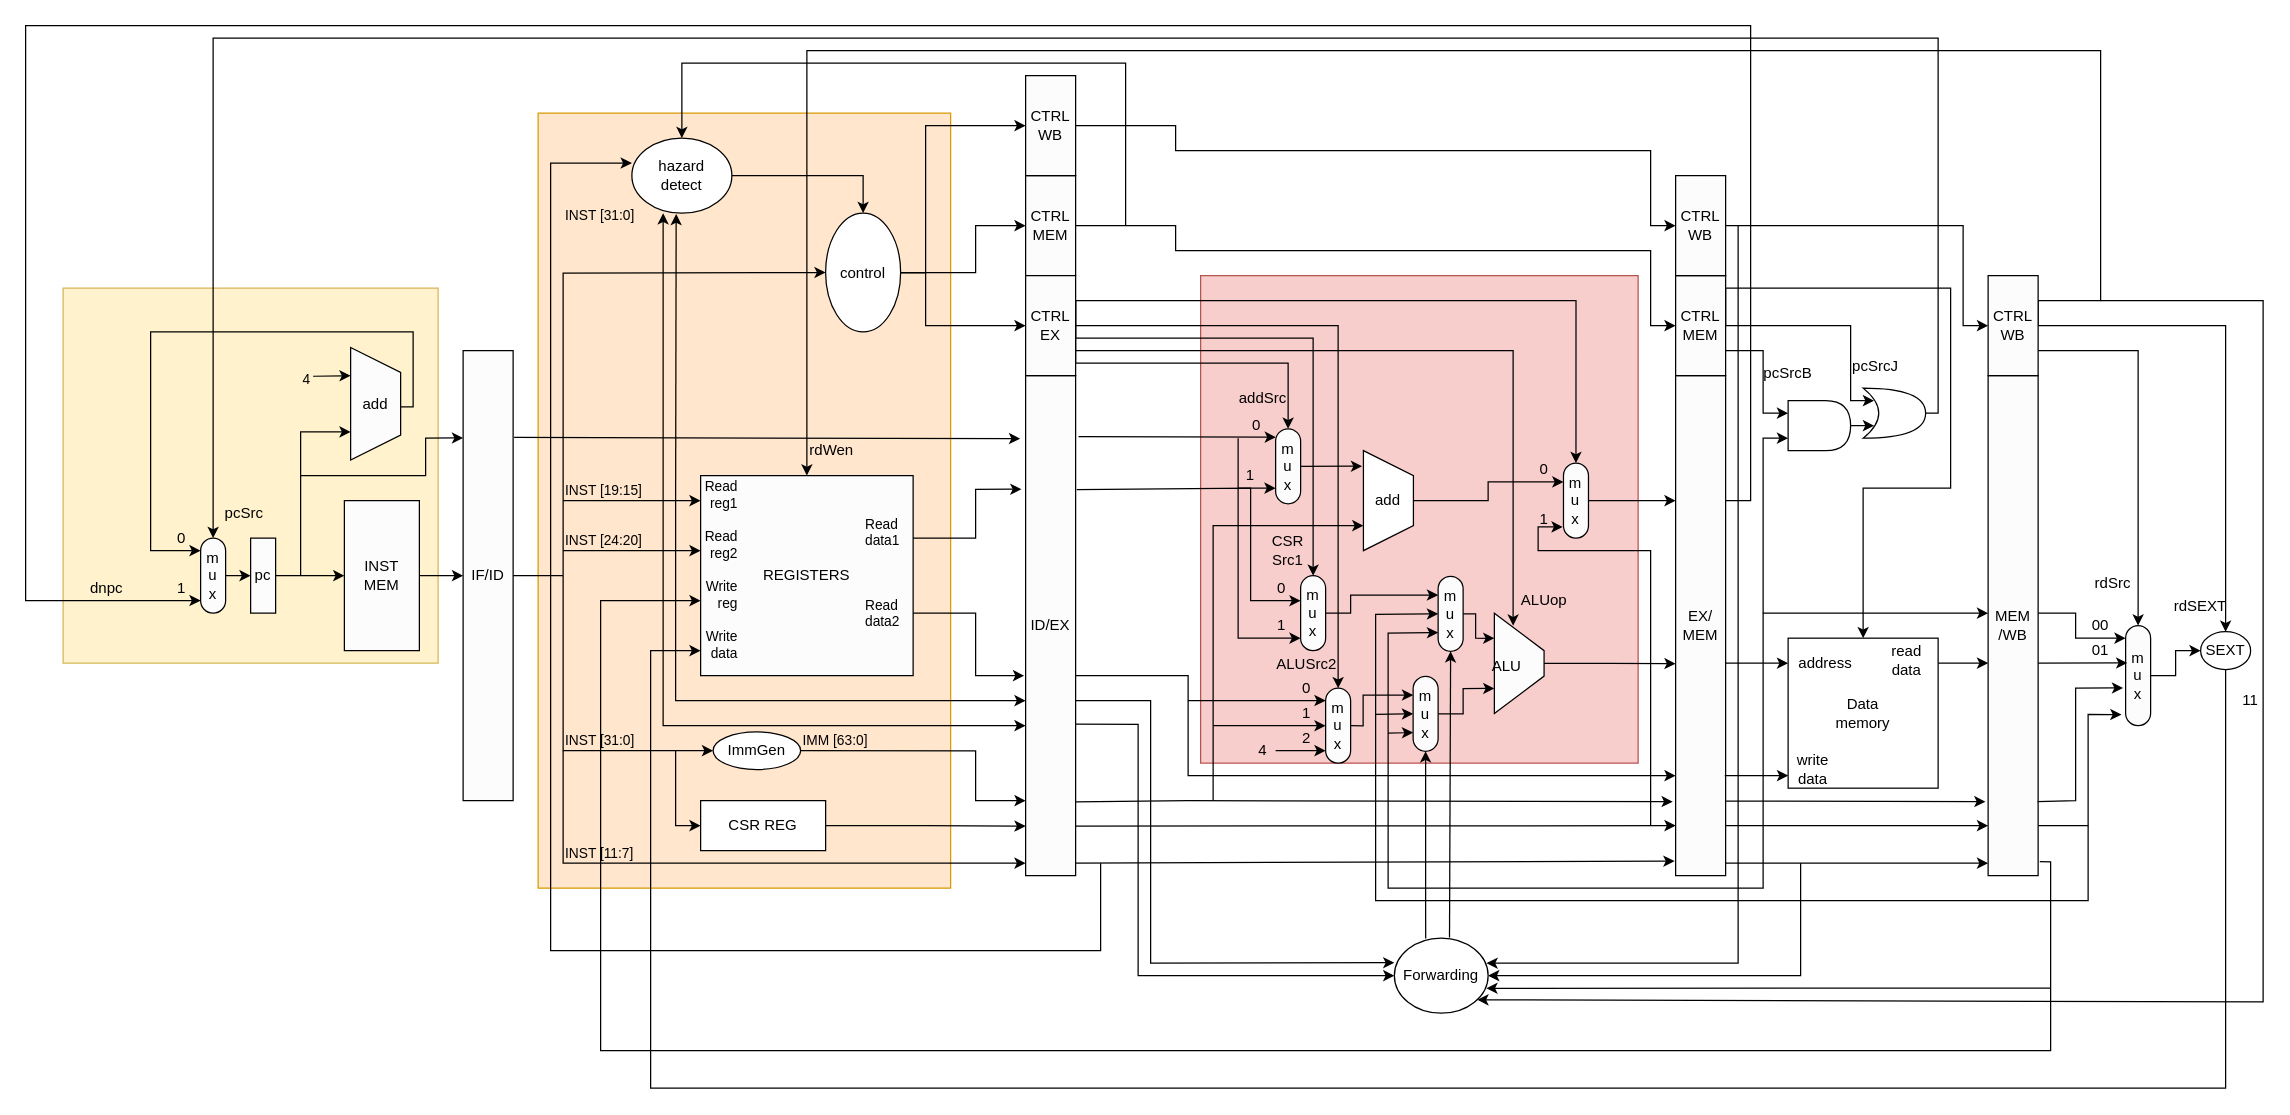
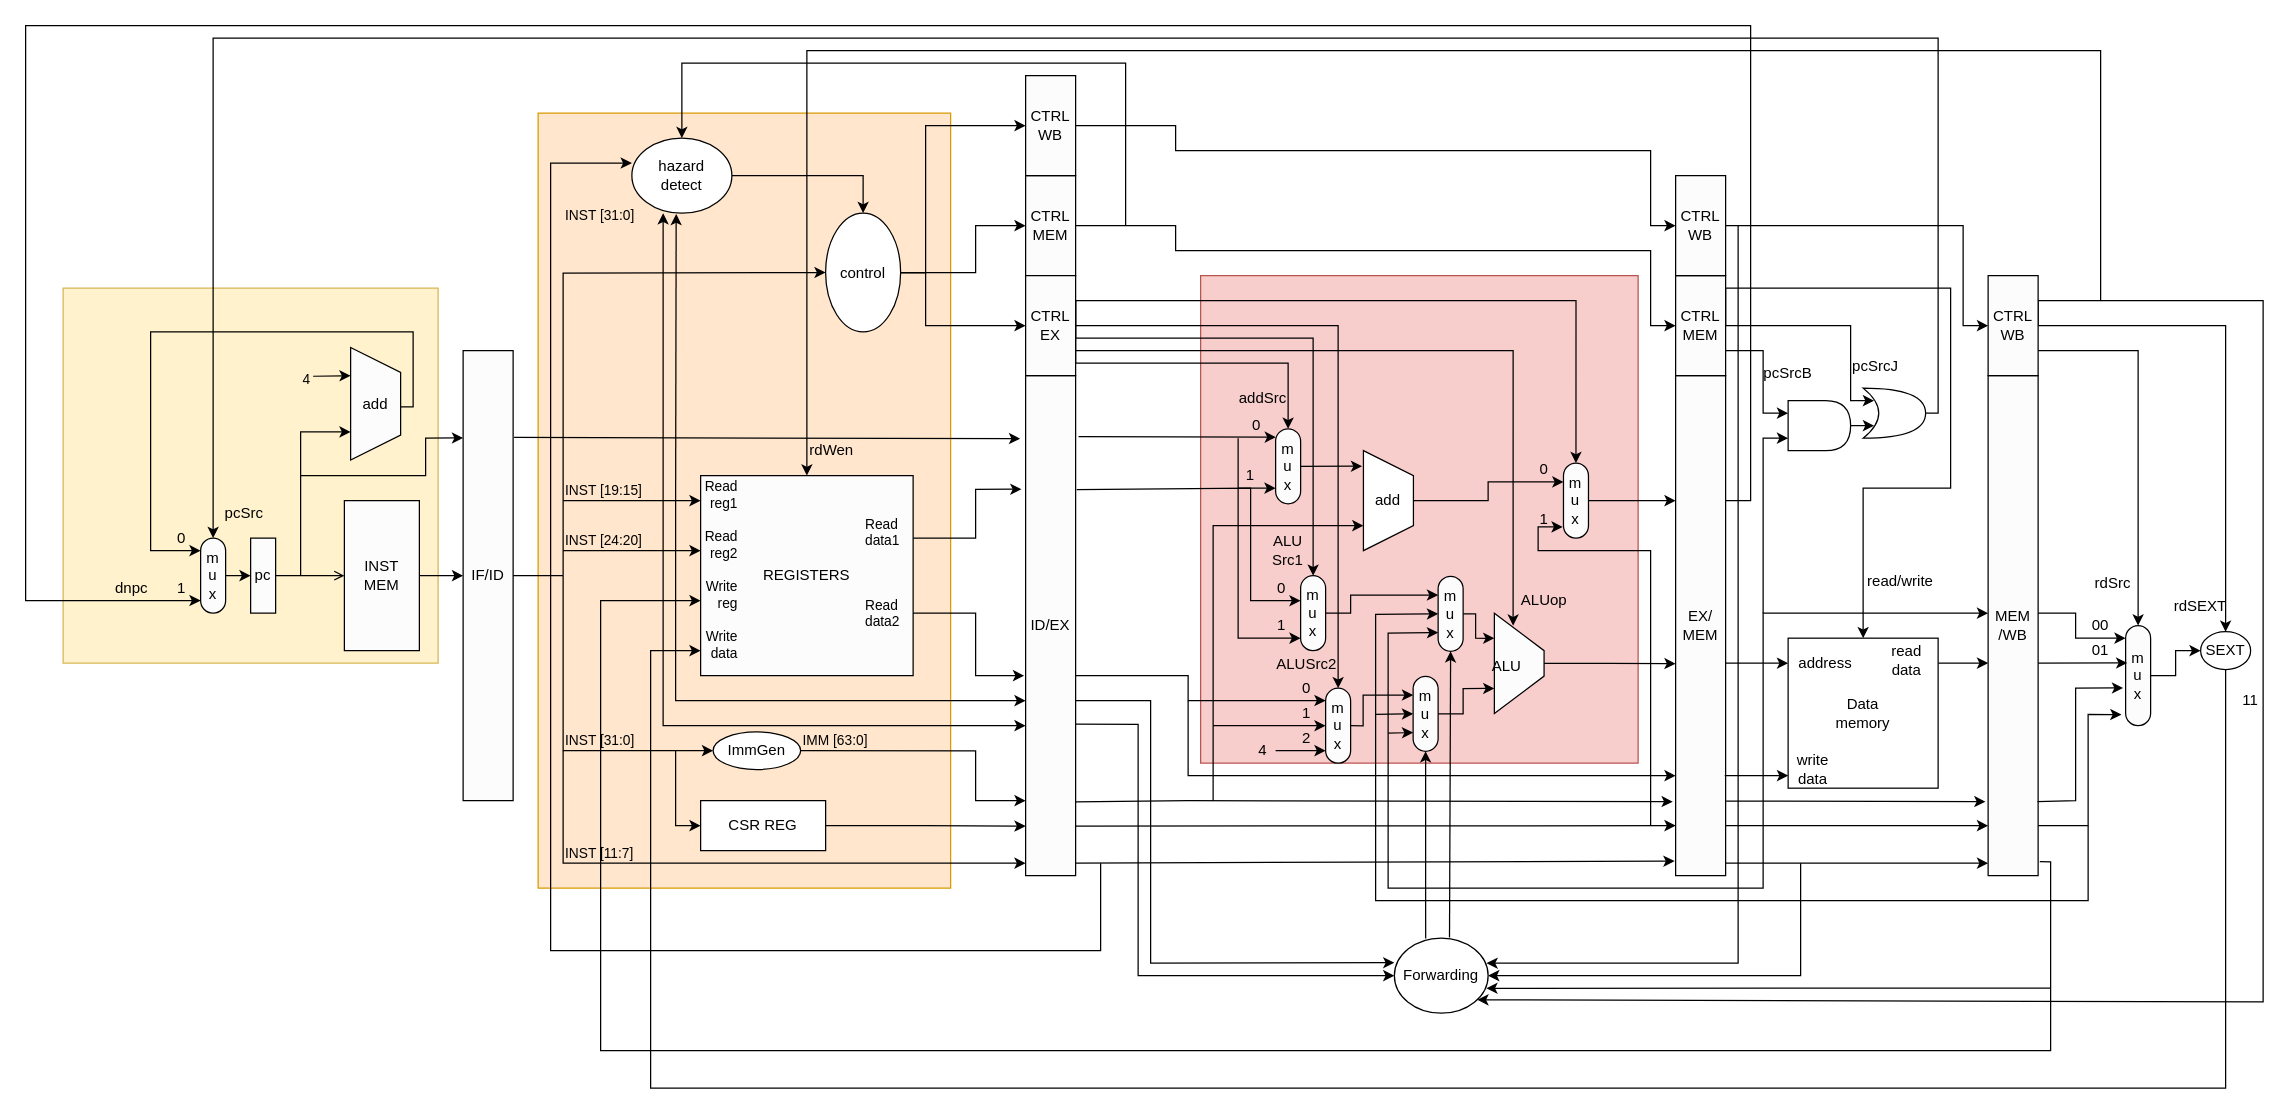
node "CSR Src1": label "CSR Src1" -> "ALU Src1"
edge "pc" -> "INST MEM": arrowhead classic -> open
node "read/write": added
node "dnpc": moved (107, 588) -> (132, 588)
